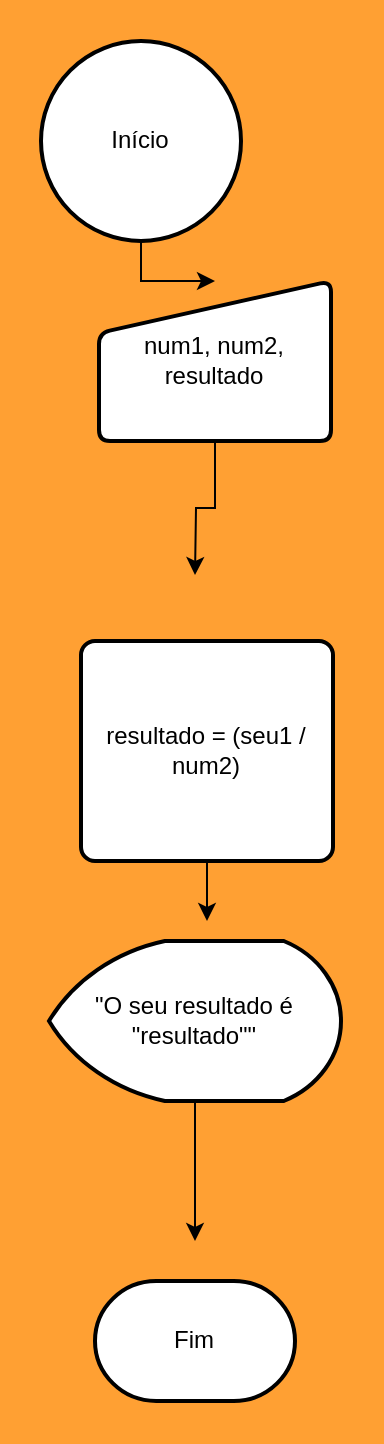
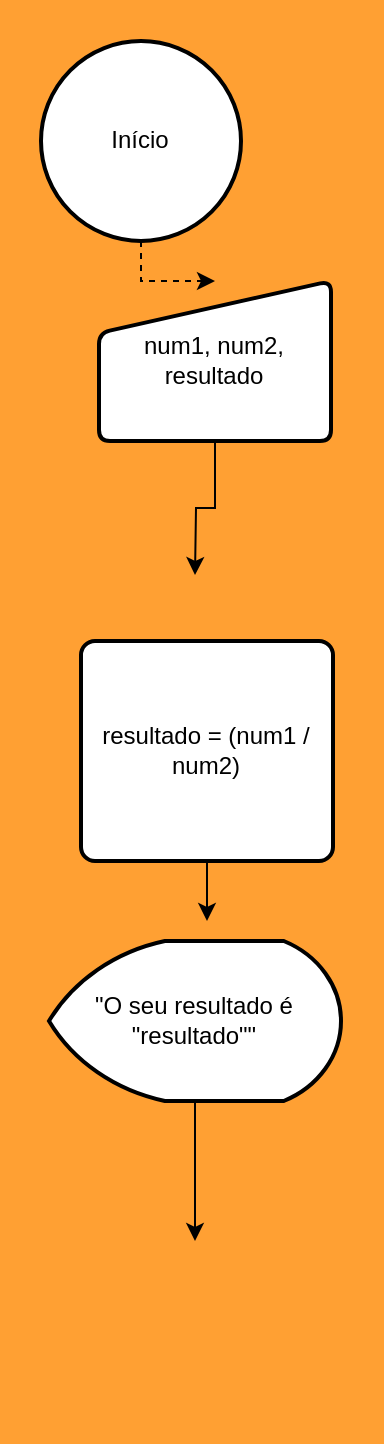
edge "Início" -> "num1, num2, resultado": style solid -> dashed
node "resultado = (seu1 / num2)": label "resultado = (seu1 / num2)" -> "resultado = (num1 / num2)"
node "Fim": removed
